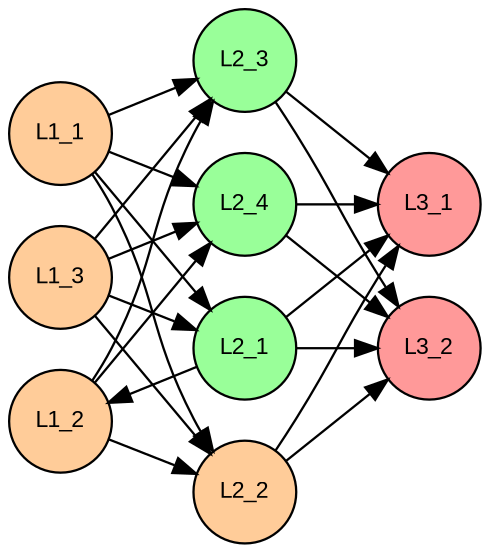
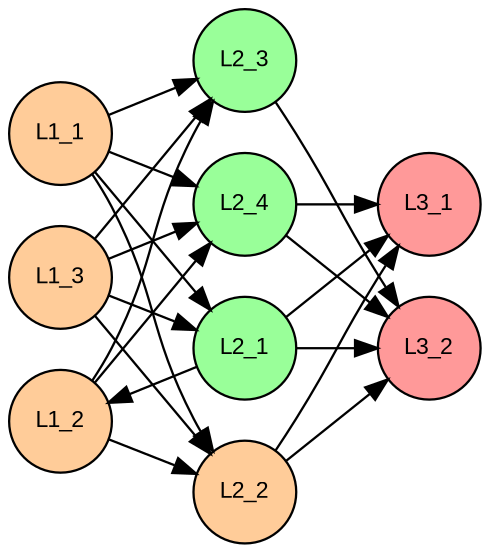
edge "L2_3" -> "L3_1": removed
